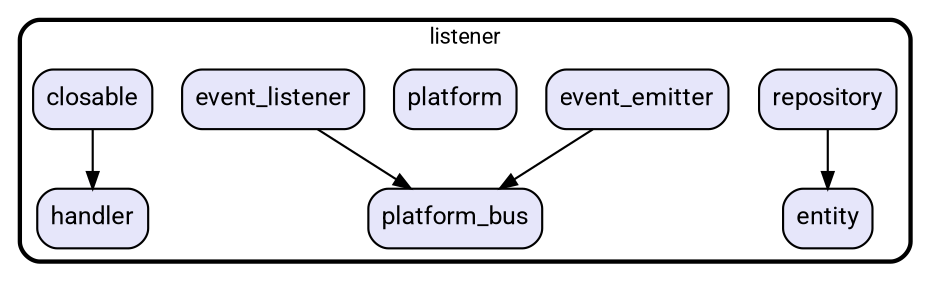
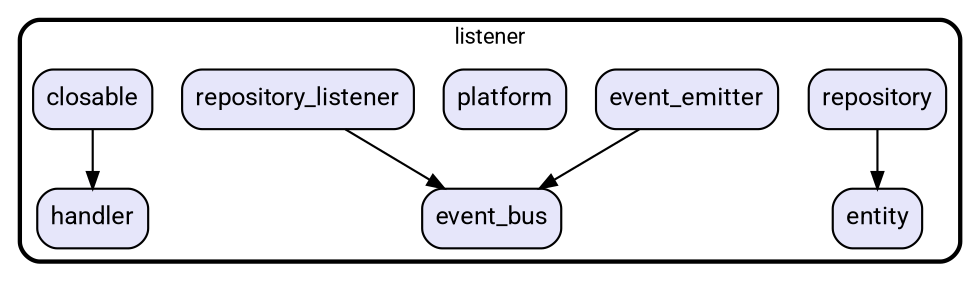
node "event_listener": label "event_listener" -> "repository_listener"
node "platform_bus": label "platform_bus" -> "event_bus"
